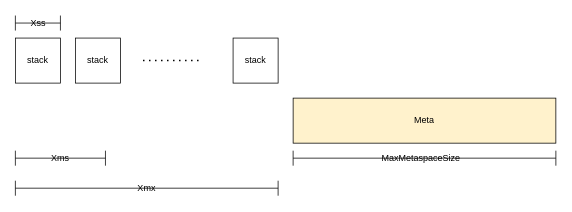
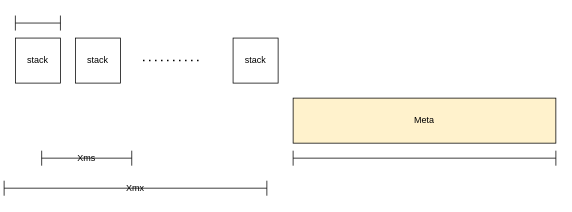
node "Xss": removed
node "Xms": moved (60, 158) -> (87, 158)
node "MaxMetaspaceSize": removed
node "Xmx": moved (147, 188) -> (135, 188)
